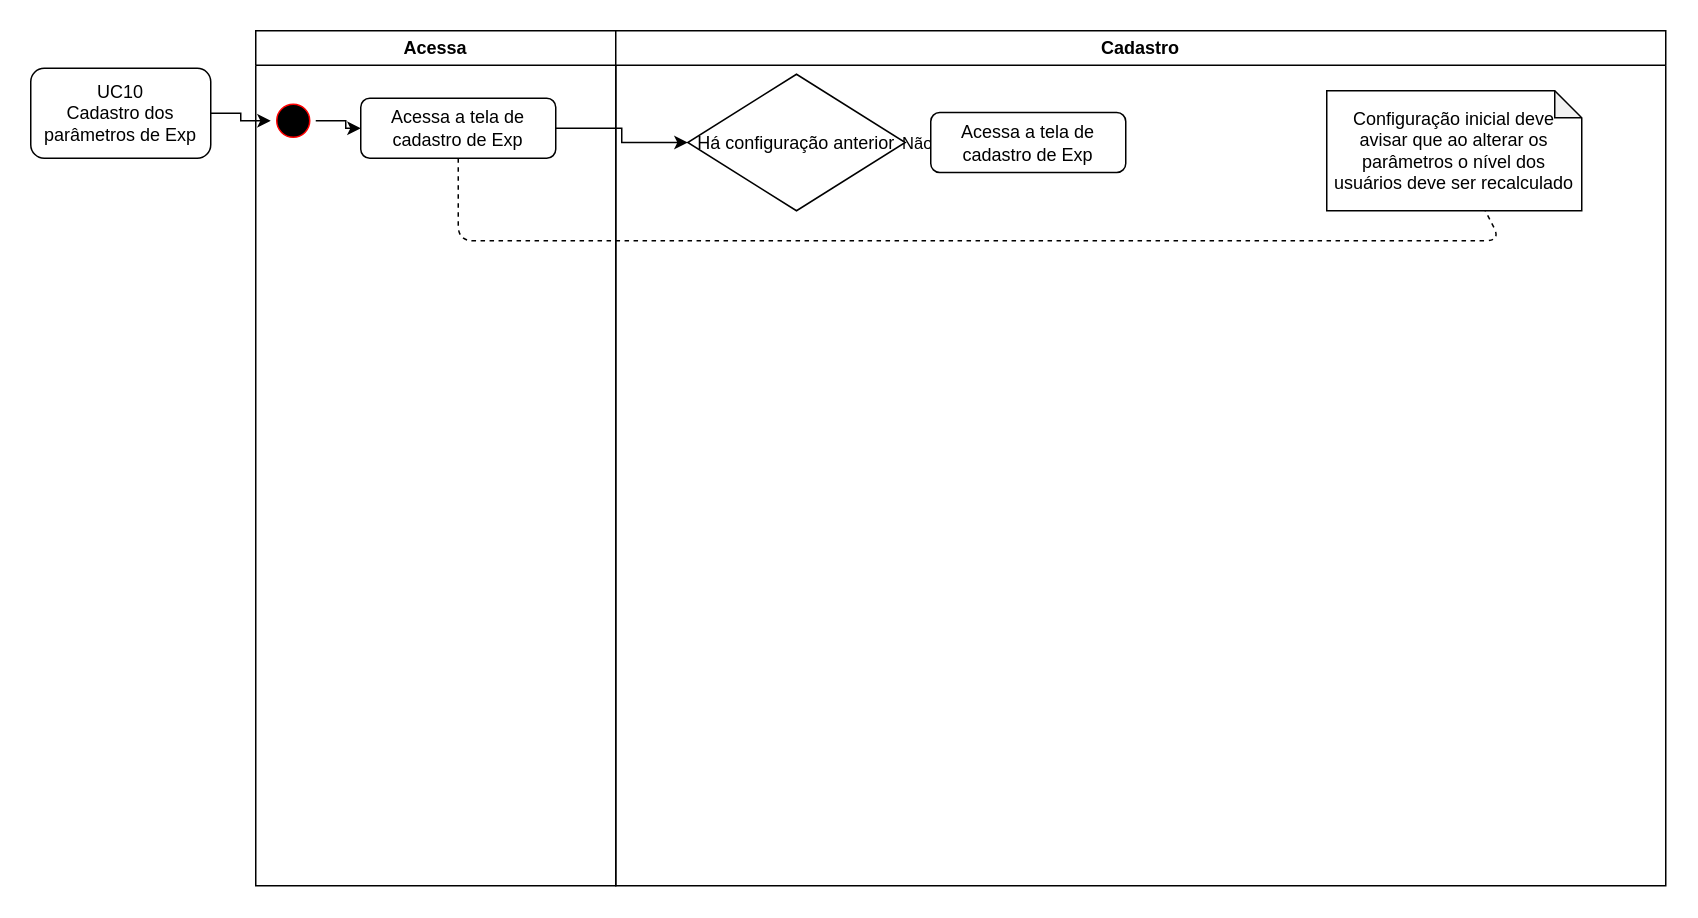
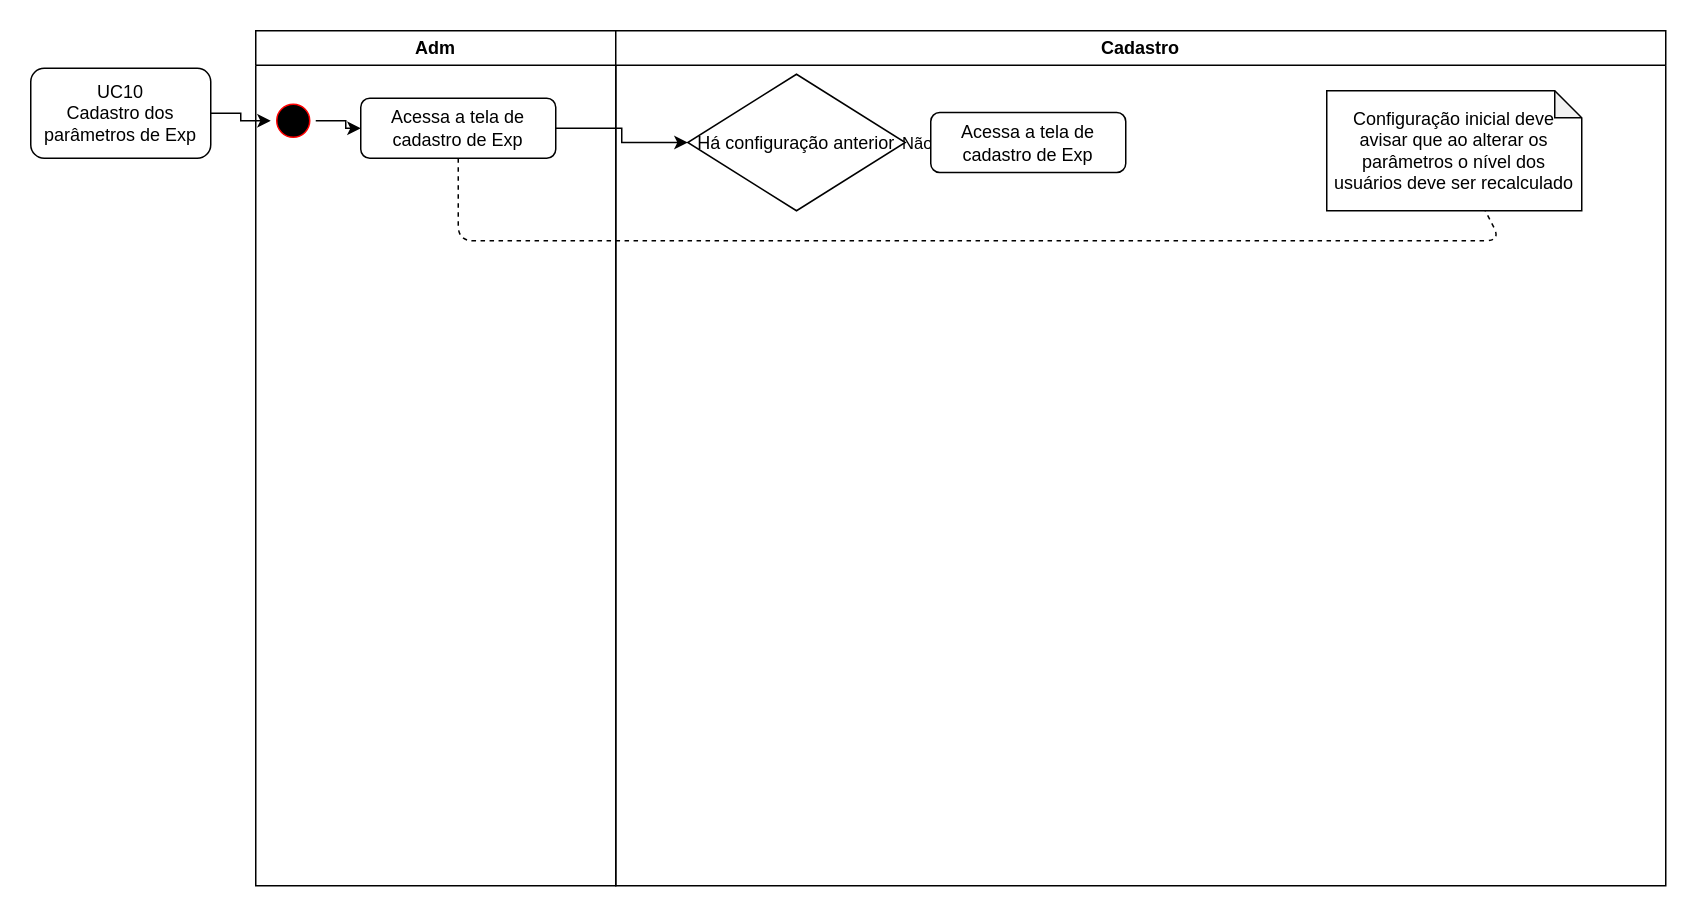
node "Acessa": label "Acessa" -> "Adm"
